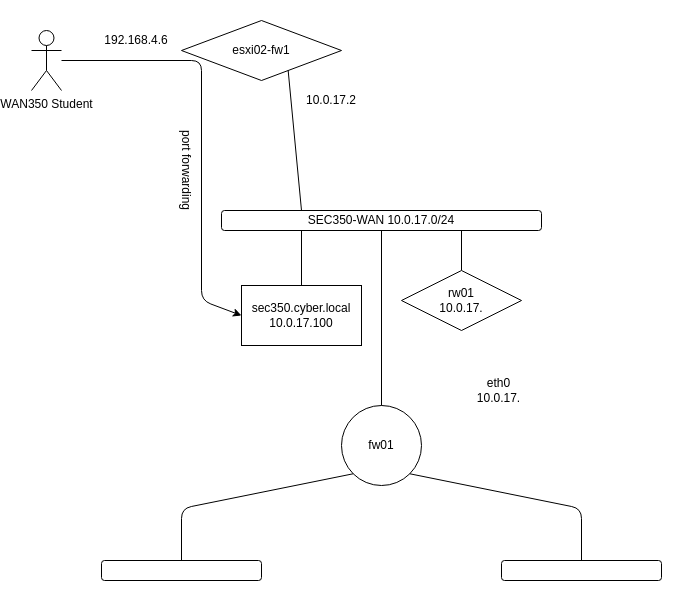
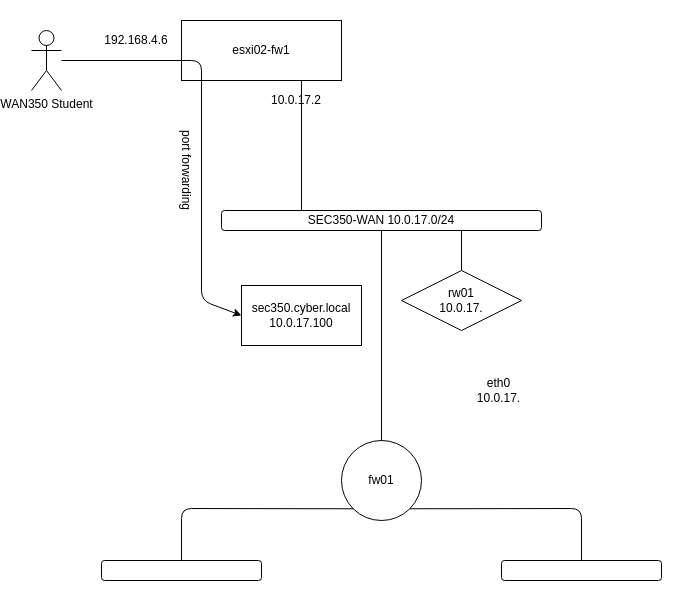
node "esxi02-fw1": shape diamond -> rectangle
node "10.0.17.2": moved (332, 101) -> (297, 101)
edge "SEC350-WAN 10.0.17.0/24" -- "sec350.cyber.local 10.0.17.100": removed
node "fw01": moved (382, 446) -> (382, 481)
